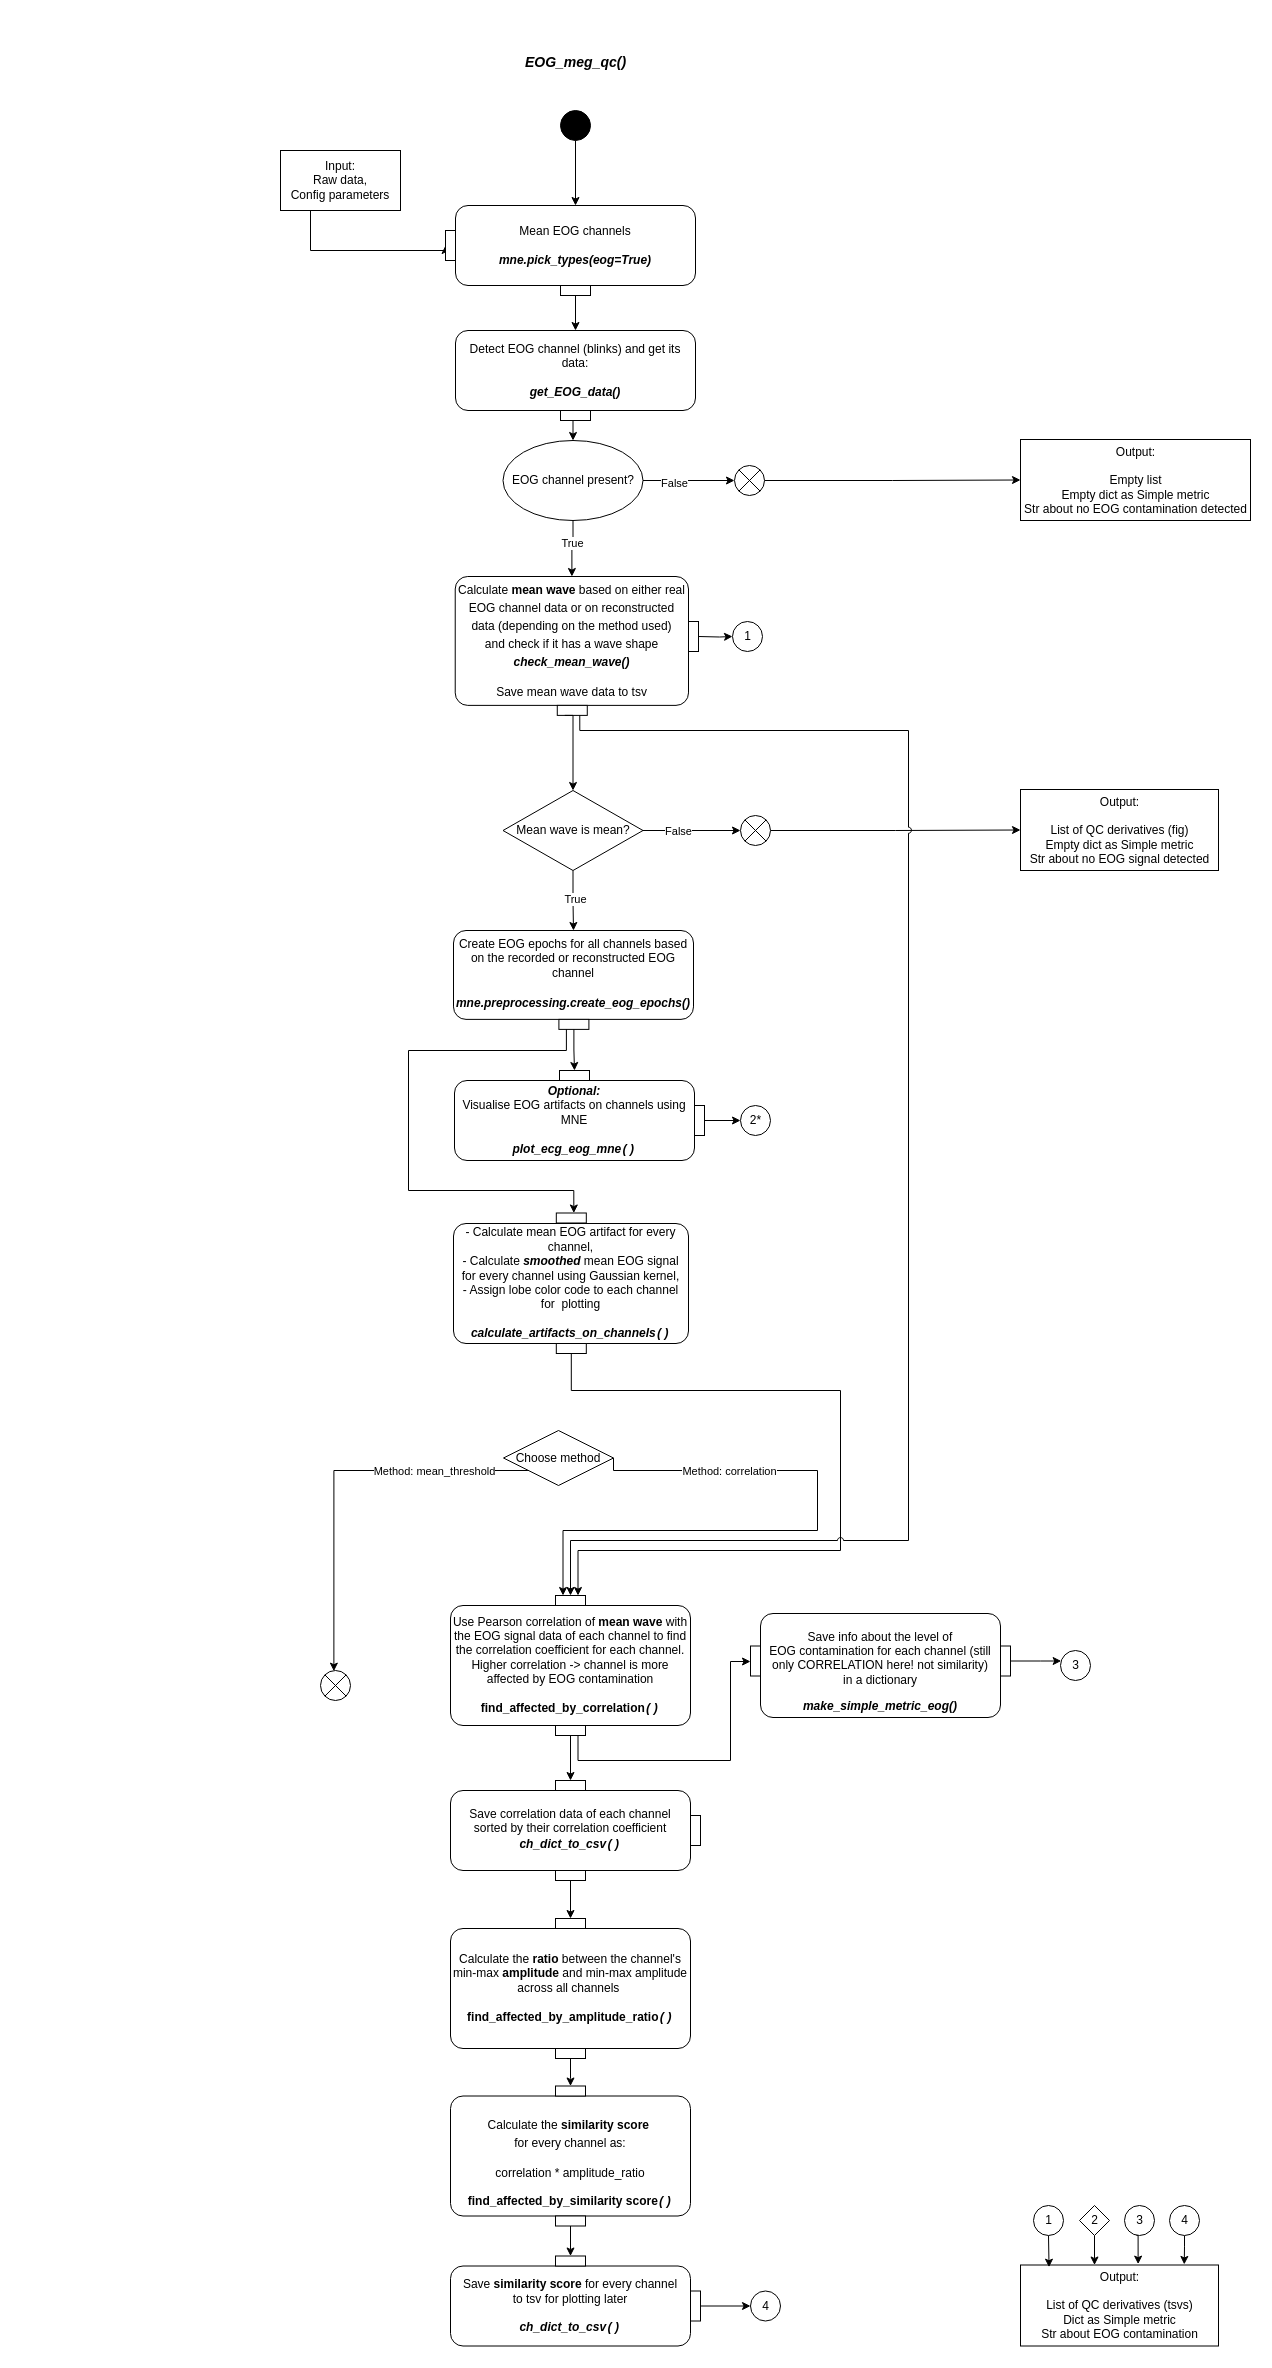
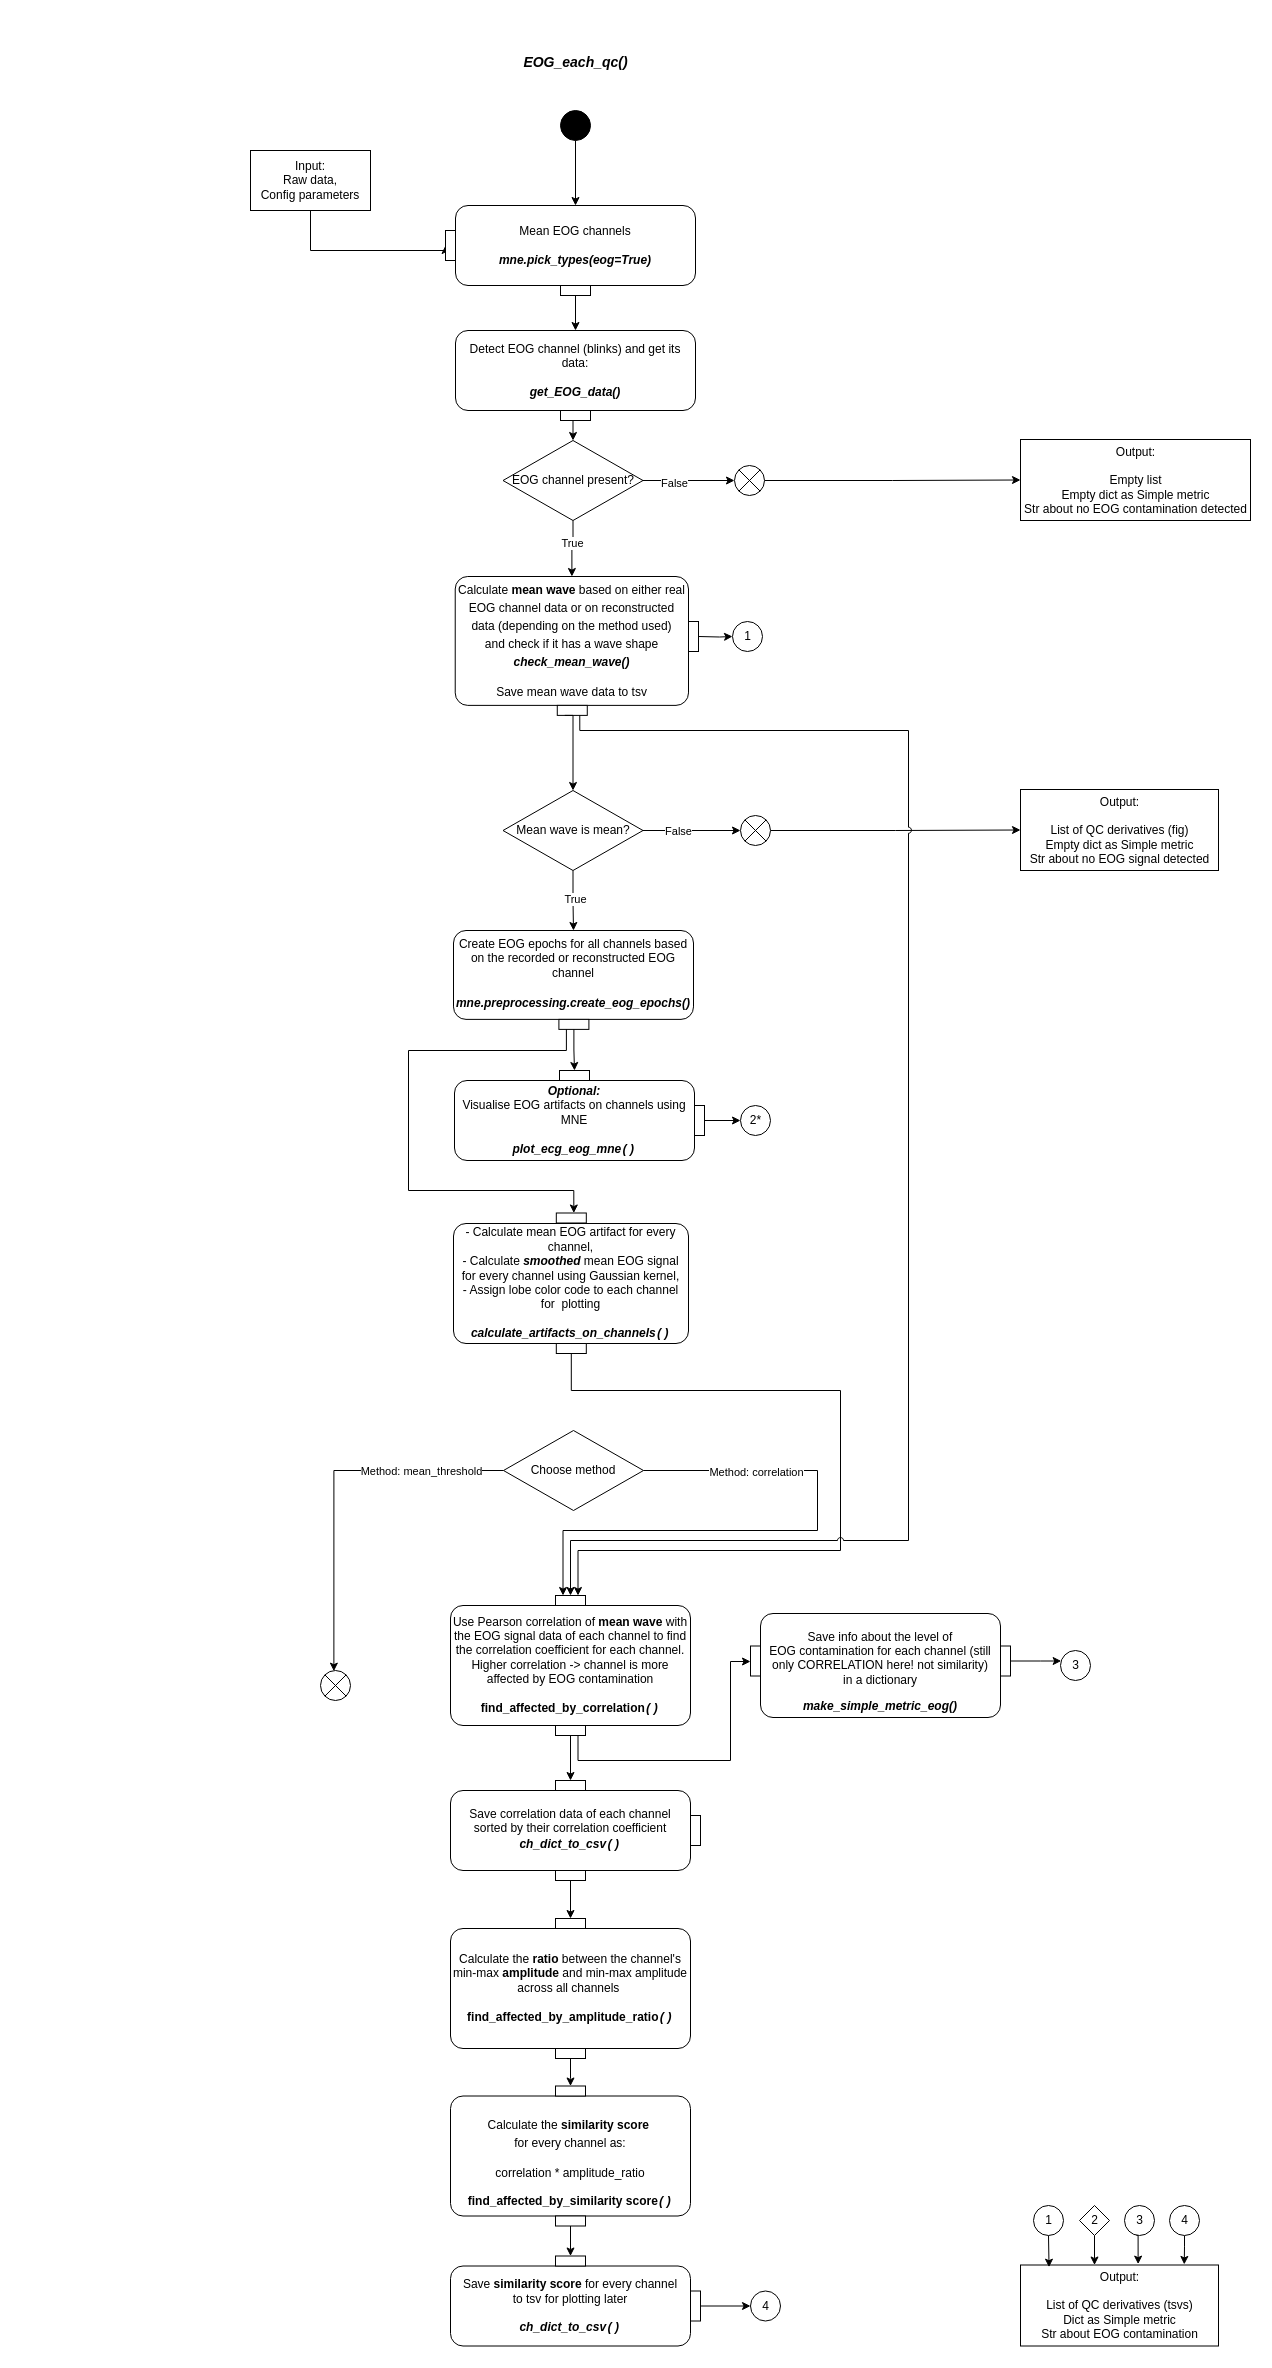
node "EOG_meg_qc()": label "EOG_meg_qc()" -> "EOG_each_qc()"
node "Input:Raw data, Config parameters": moved (341, 181) -> (311, 181)
node "EOG channel present?": shape ellipse -> diamond
node "Choose method": size 110x55 -> 140x80
